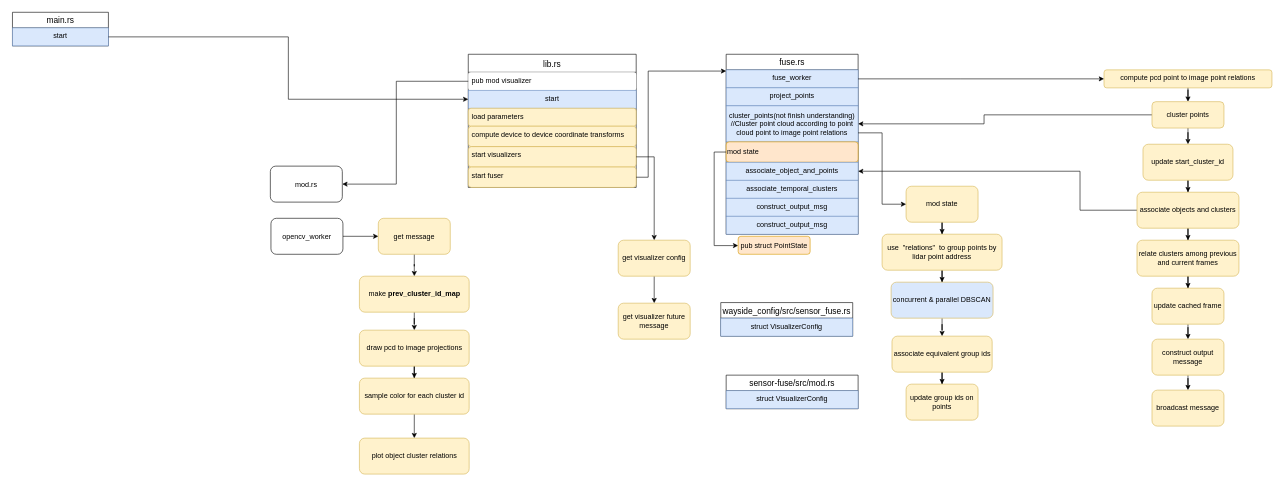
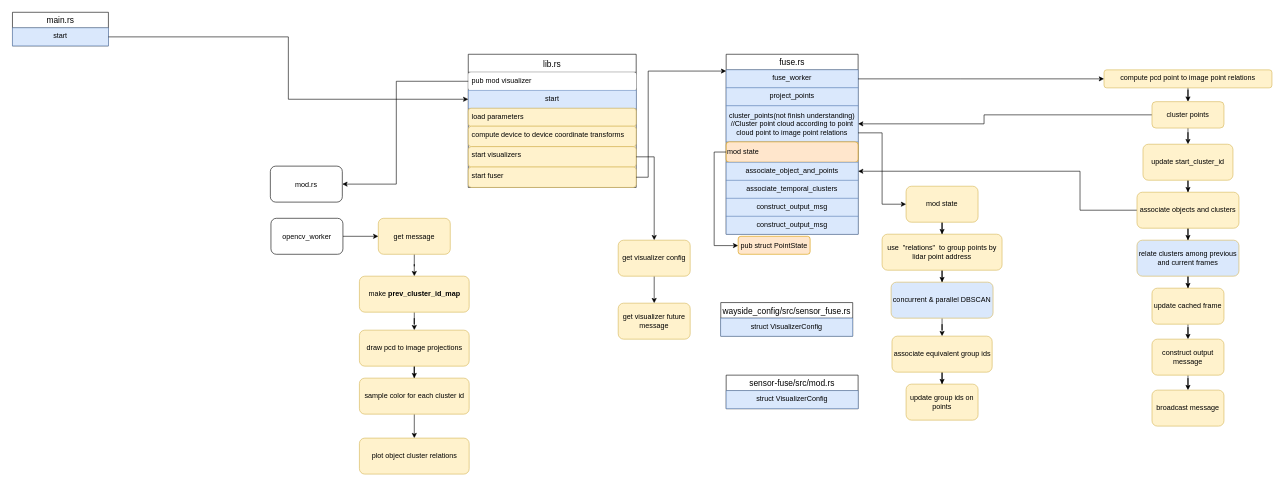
node "relate clusters among previous and current frames": fillcolor #fff2cc -> #dae8fc
